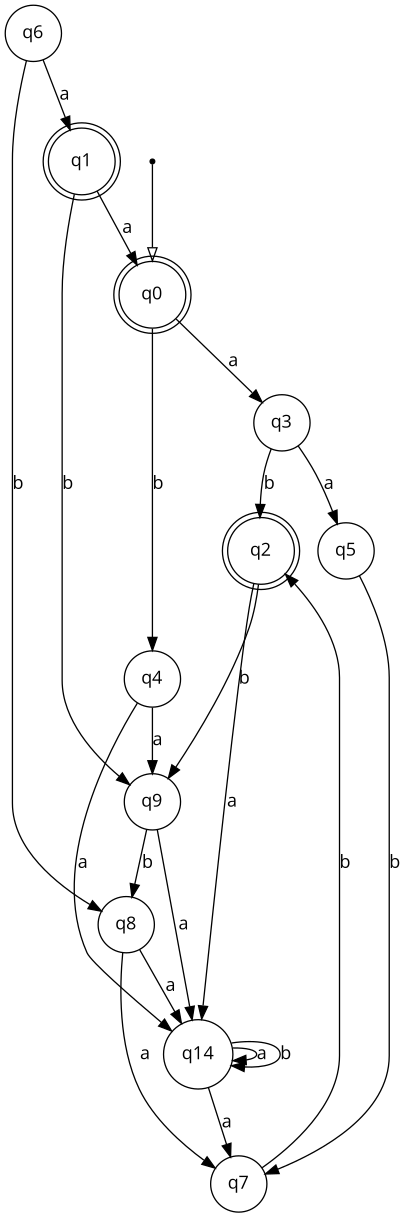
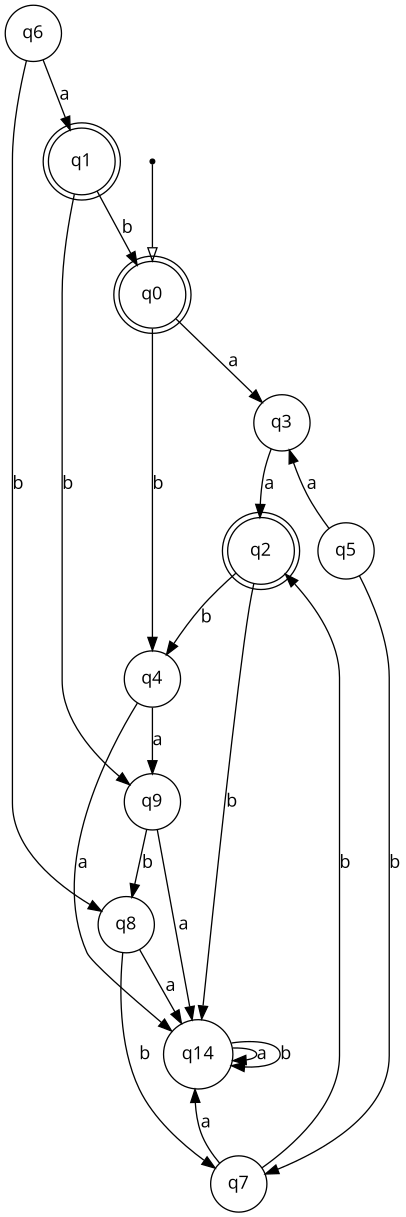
edge "q1" -> "q0": label "a" -> "b"
edge "q3" -> "q5": reversed
edge "q3" -> "q2": label "b" -> "a"
edge "q2" -> "q9": now "q2" -> "q4"
edge "q2" -> "q14": label "a" -> "b"
edge "q8" -> "q7": label "a" -> "b"
edge "q14" -> "q7": reversed
